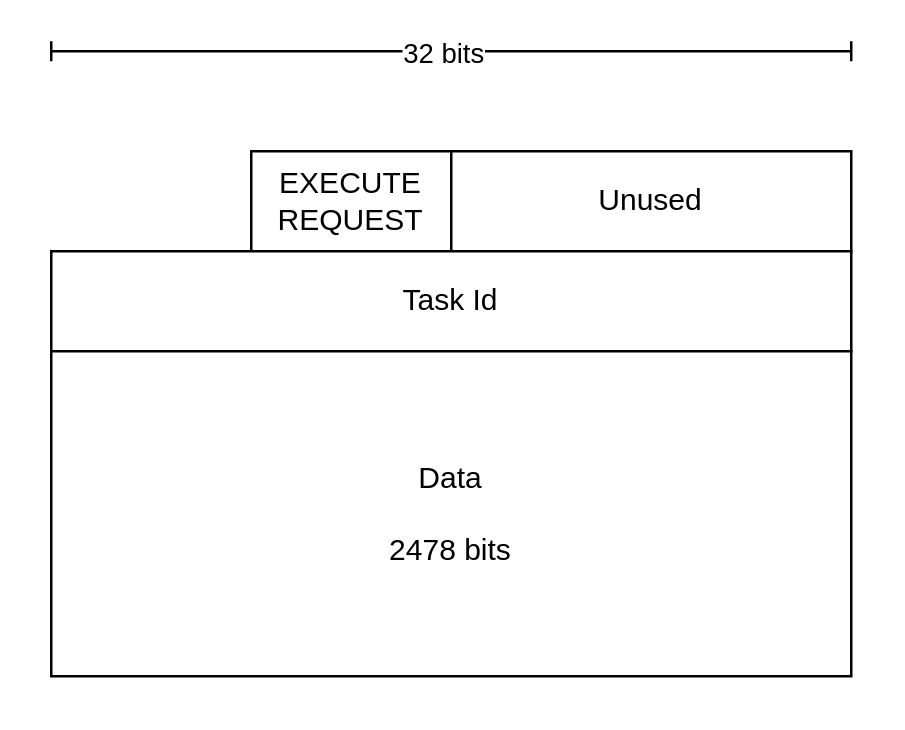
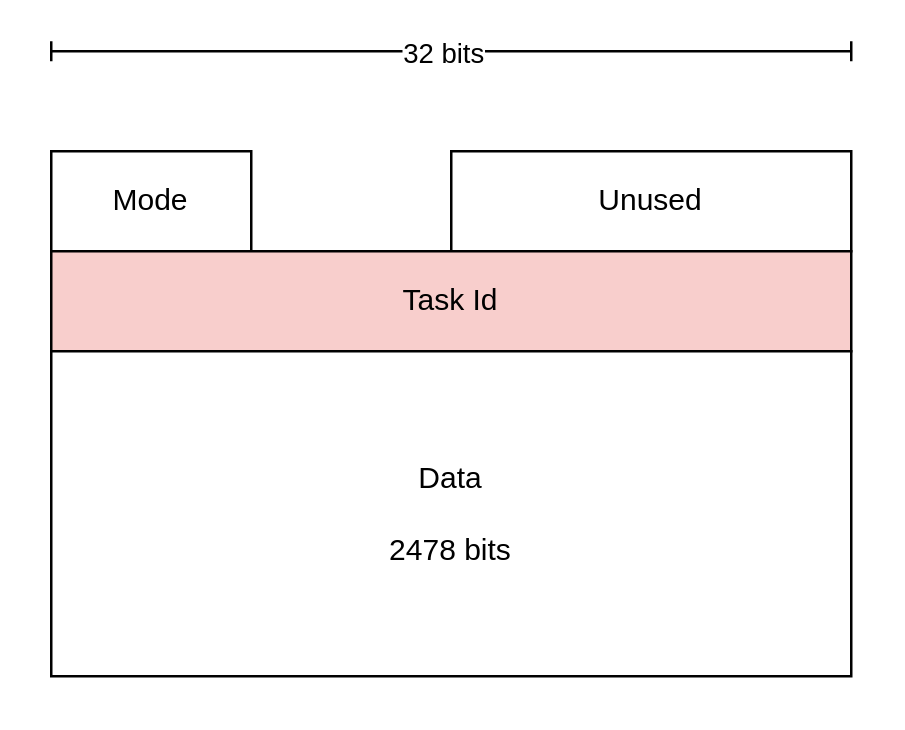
node "Mode": added
node "EXECUTE REQUEST": removed
node "Task Id": fillcolor #ffffff -> #f8cecc
